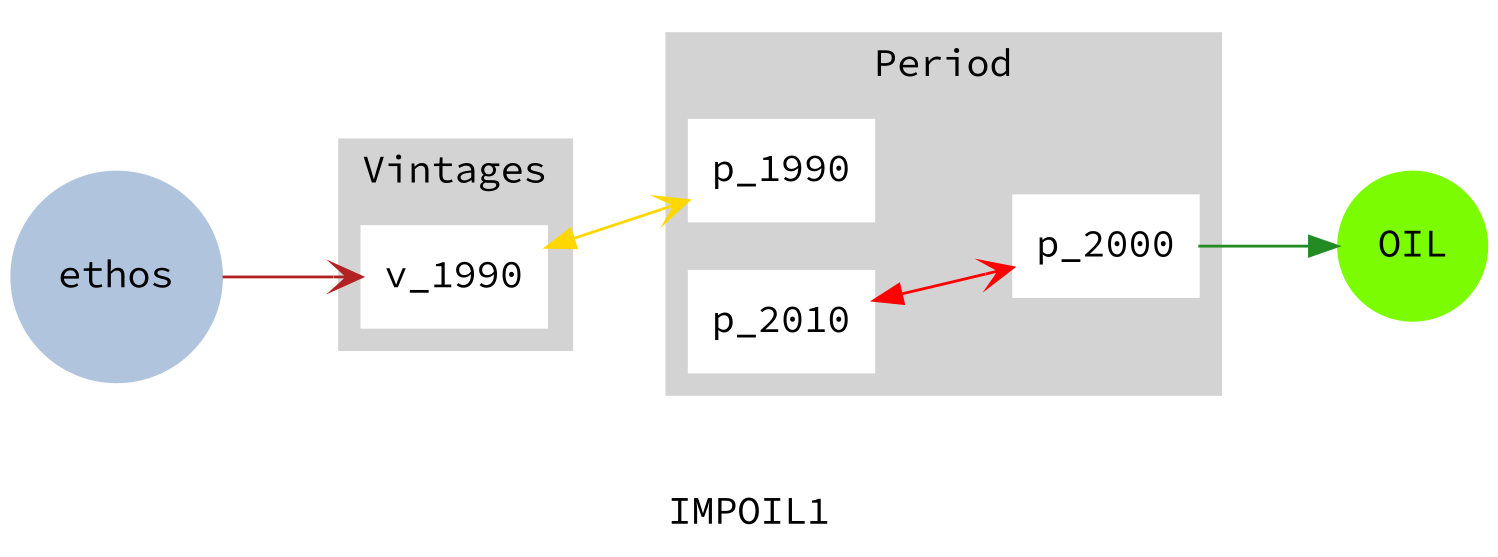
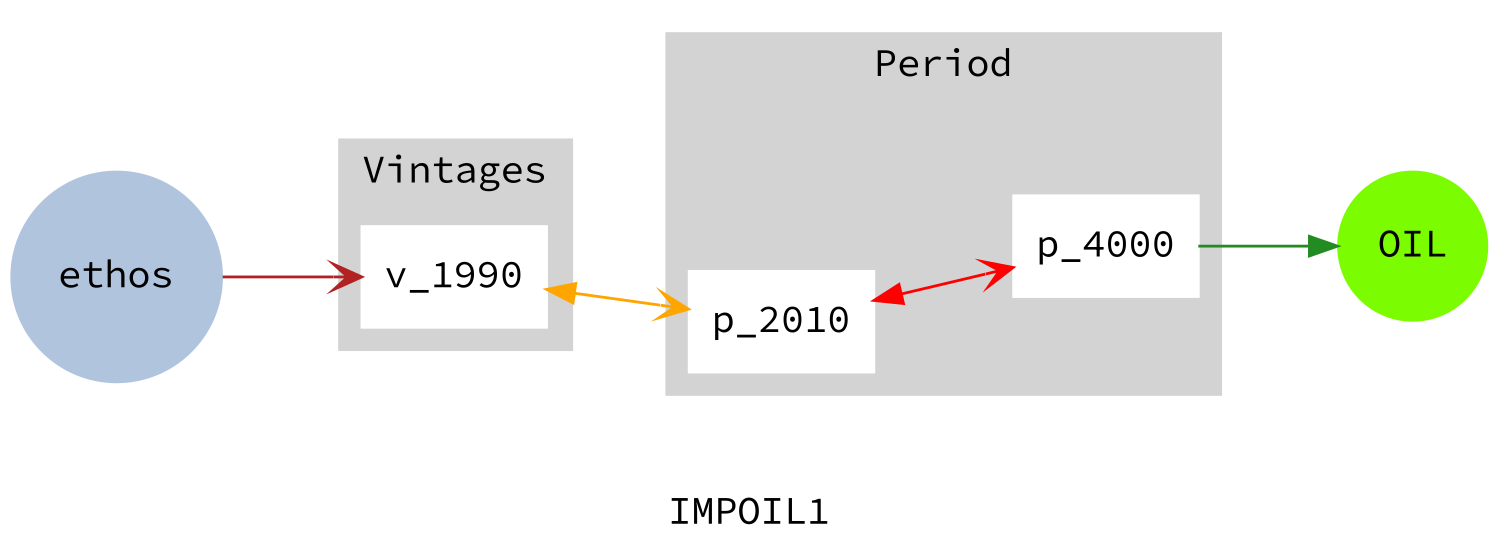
node "p_1990": removed
node "p_2000": label "p_2000" -> "p_4000"
edge "v_1990" -- "p_2010": added
